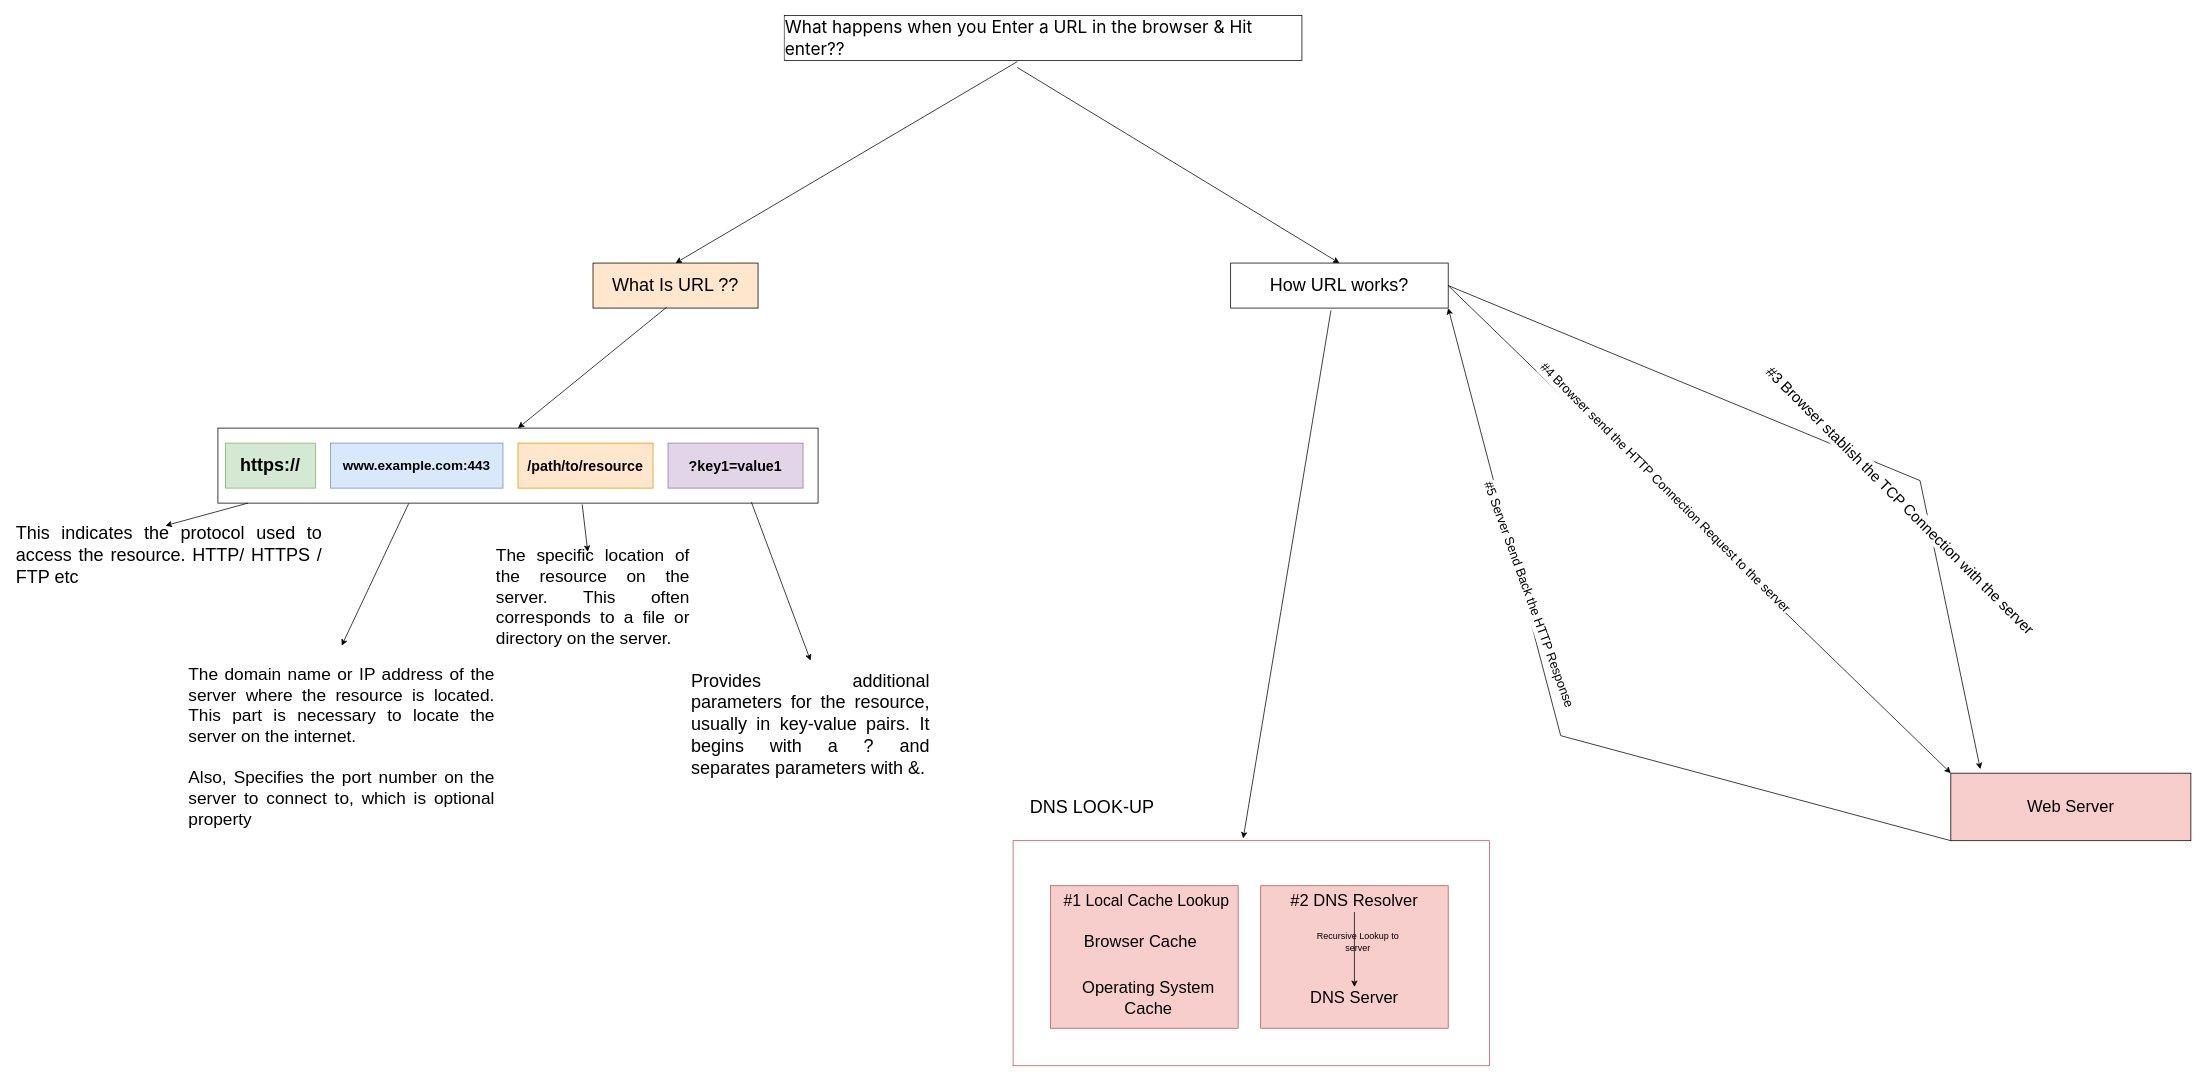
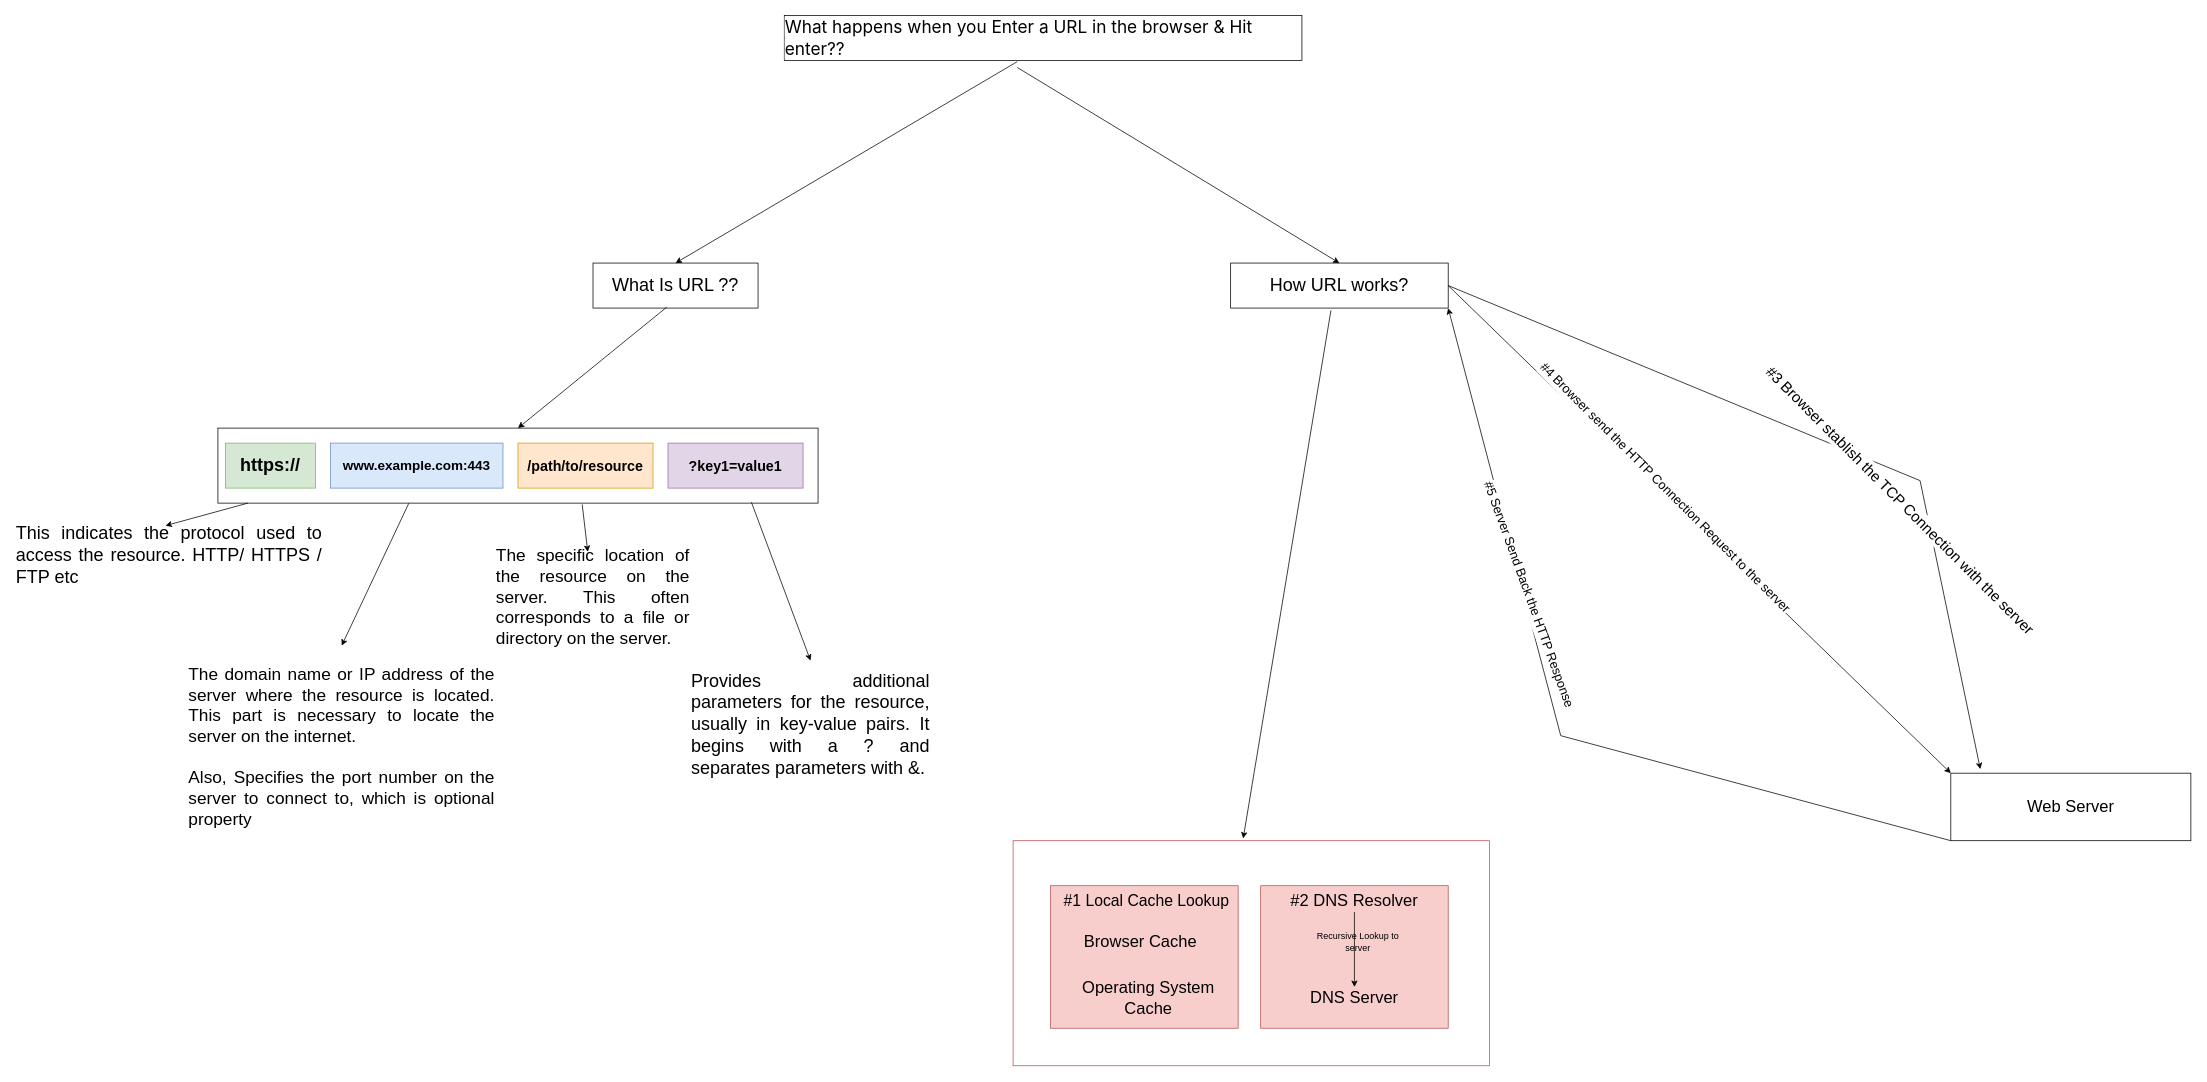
node "What Is URL ??": fillcolor #ffe6cc -> #ffffff
node "DNS LOOK-UP": removed
node "Web Server": fillcolor #f8cecc -> #ffffff
